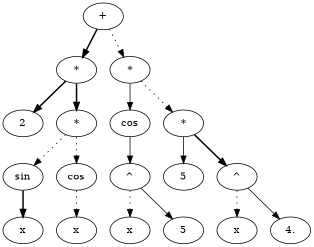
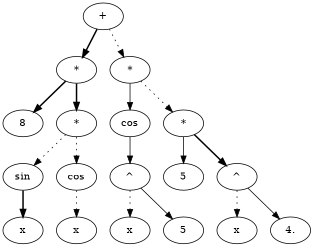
node "2": label "2" -> "8"
